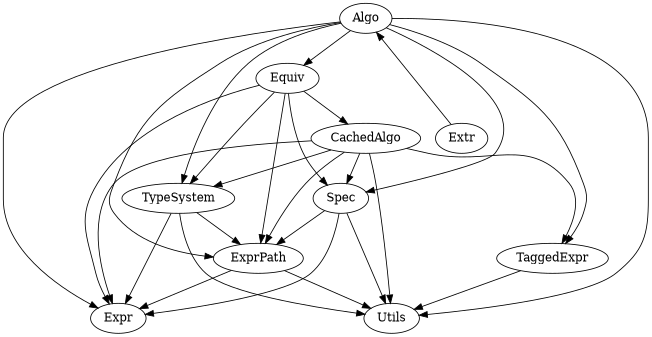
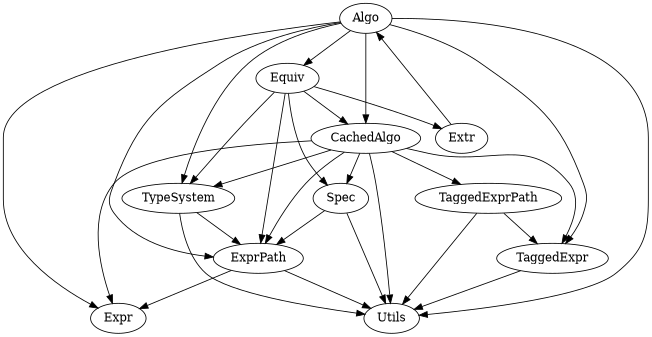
edge "Algo" -> "Spec": now "Algo" -> "CachedAlgo"
edge "Equiv" -> "Expr": now "Equiv" -> "Extr"
node "TaggedExprPath": added
edge "TypeSystem" -> "Expr": removed
edge "Spec" -> "Expr": removed
